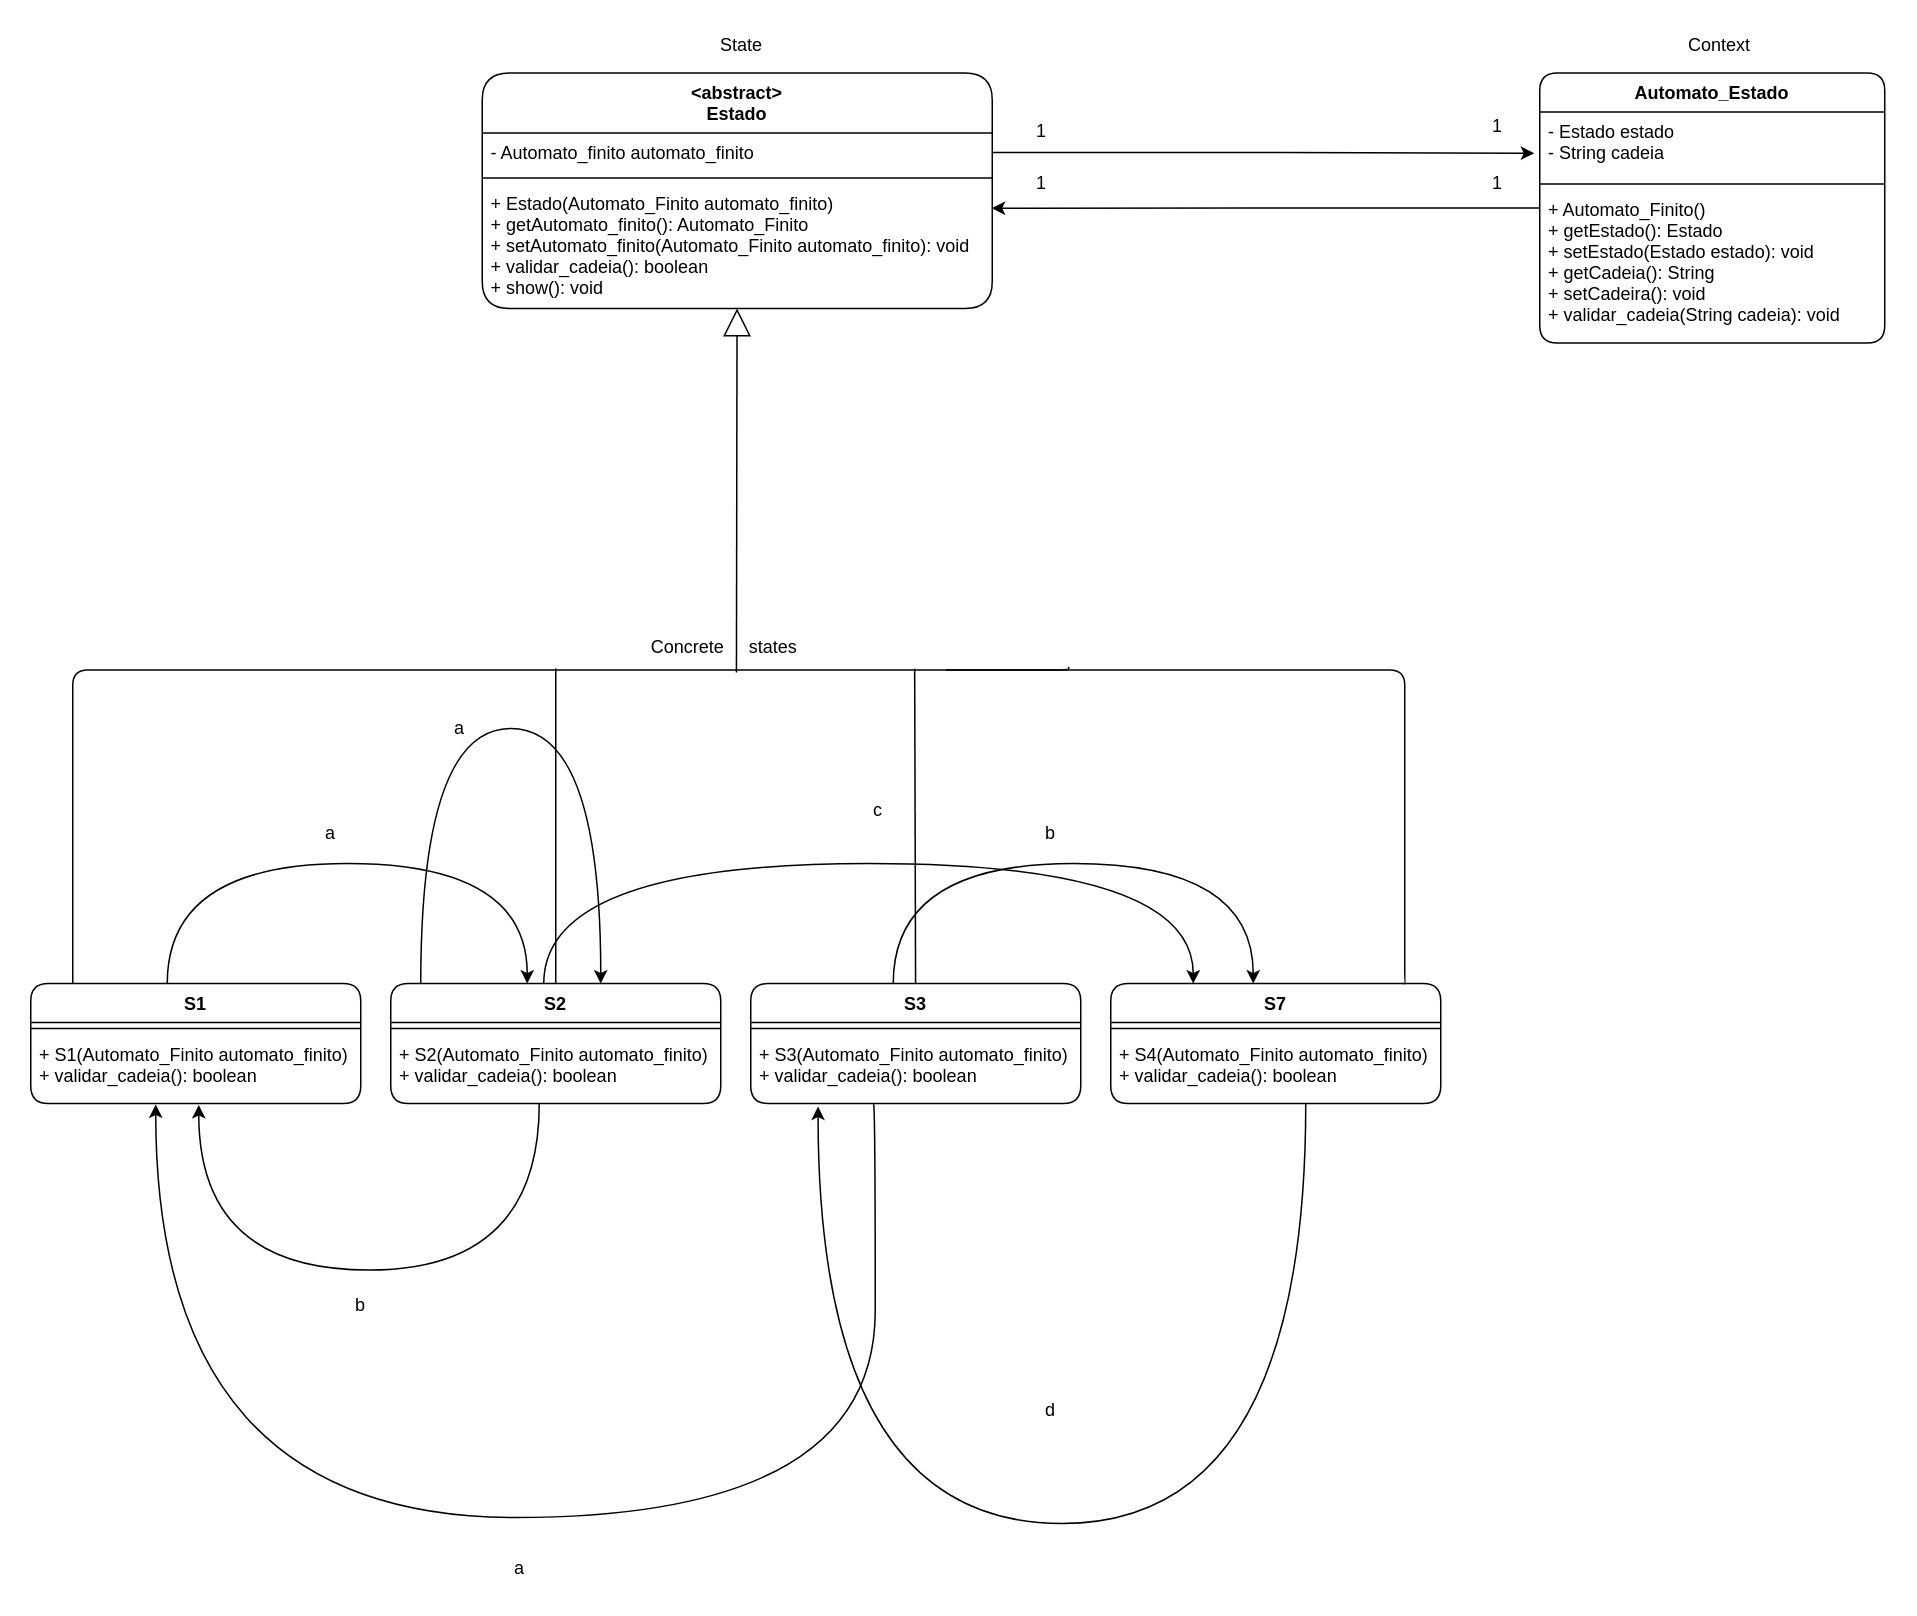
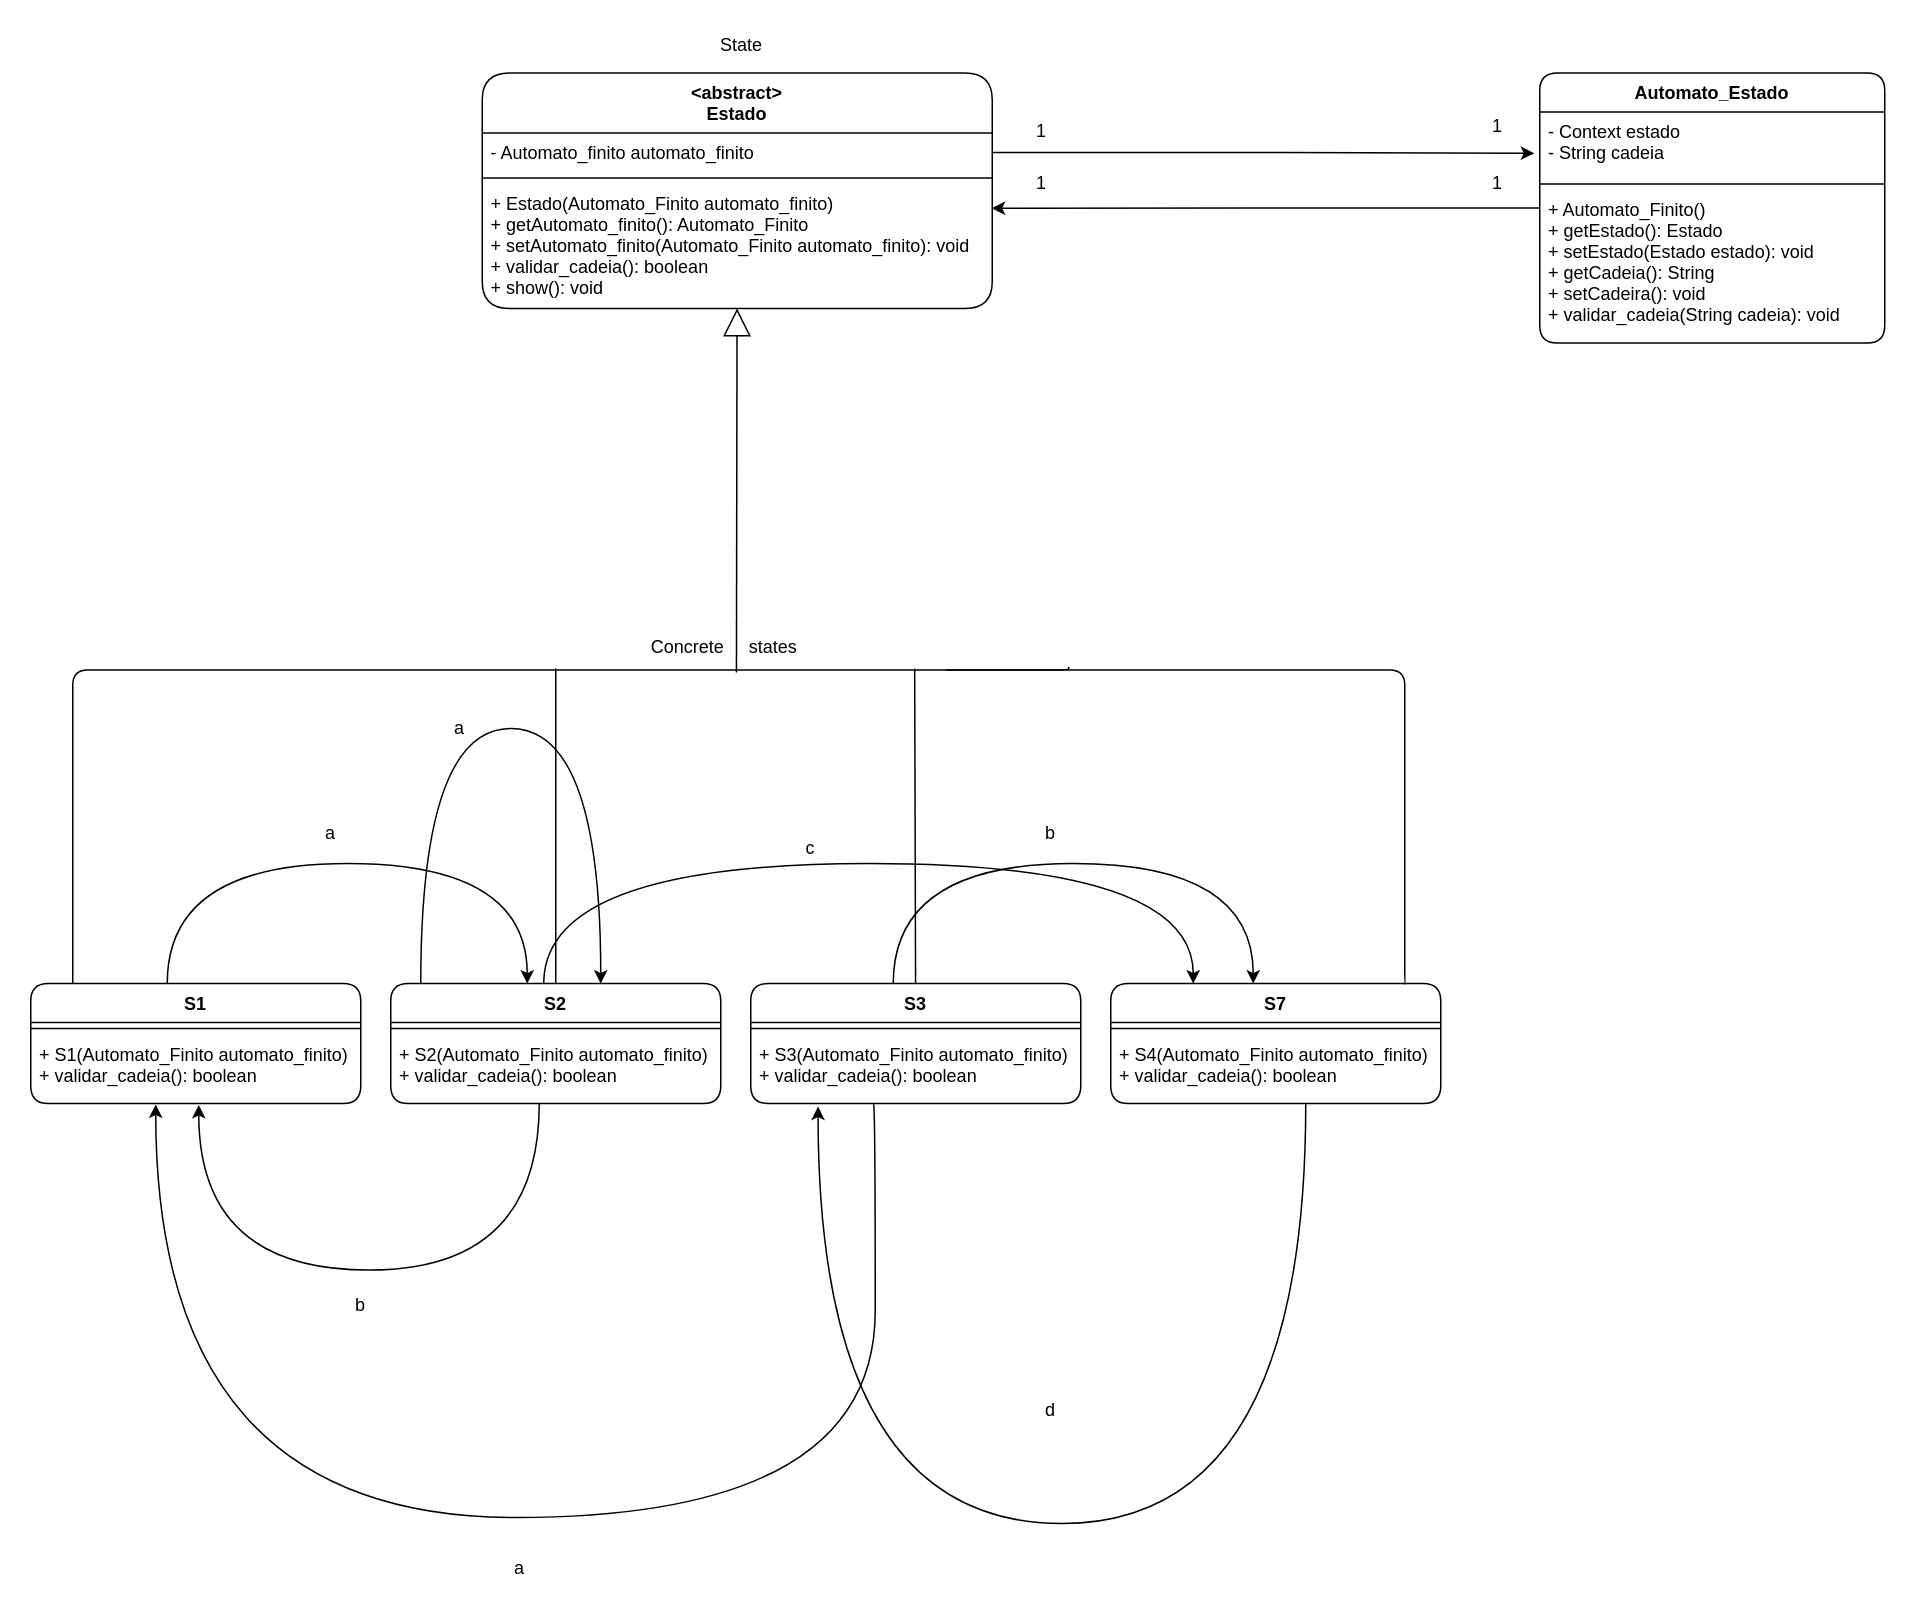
node "Context": removed
node "- Estado estado - String cadeia": label "- Estado estado - String cadeia" -> "- Context estado - String cadeia"
node "c": moved (878, 811) -> (811, 848)
